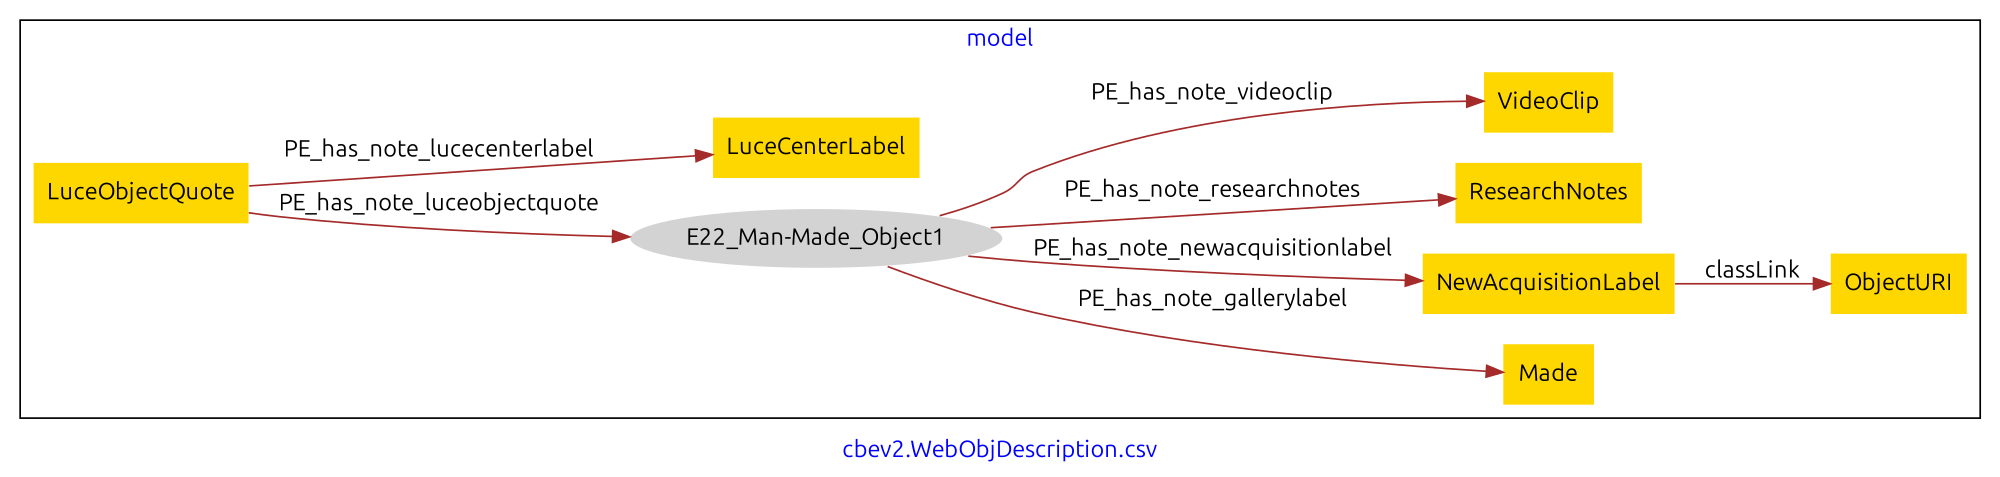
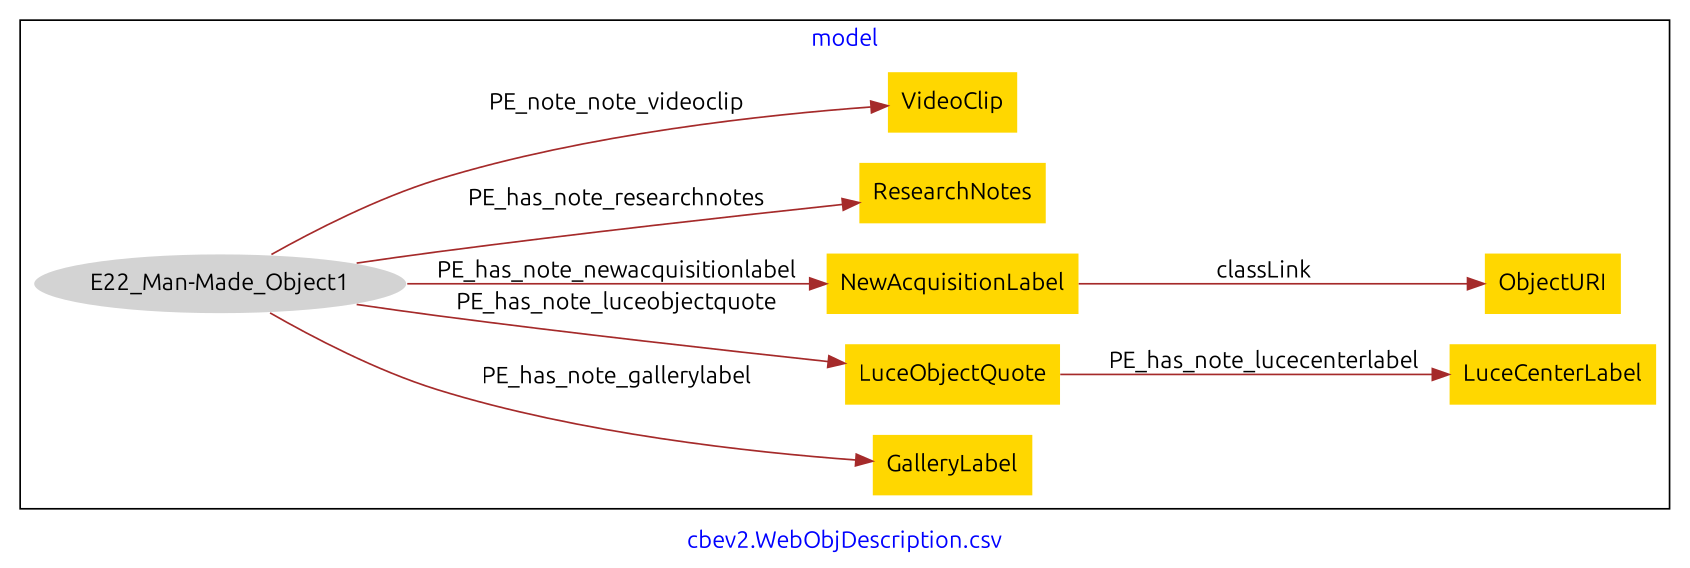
edge "E22_Man-Made_Object1" -> "VideoClip": label "PE_has_note_videoclip" -> "PE_note_note_videoclip"
edge "LuceObjectQuote" -> "E22_Man-Made_Object1": reversed
node "Made": label "Made" -> "GalleryLabel"
